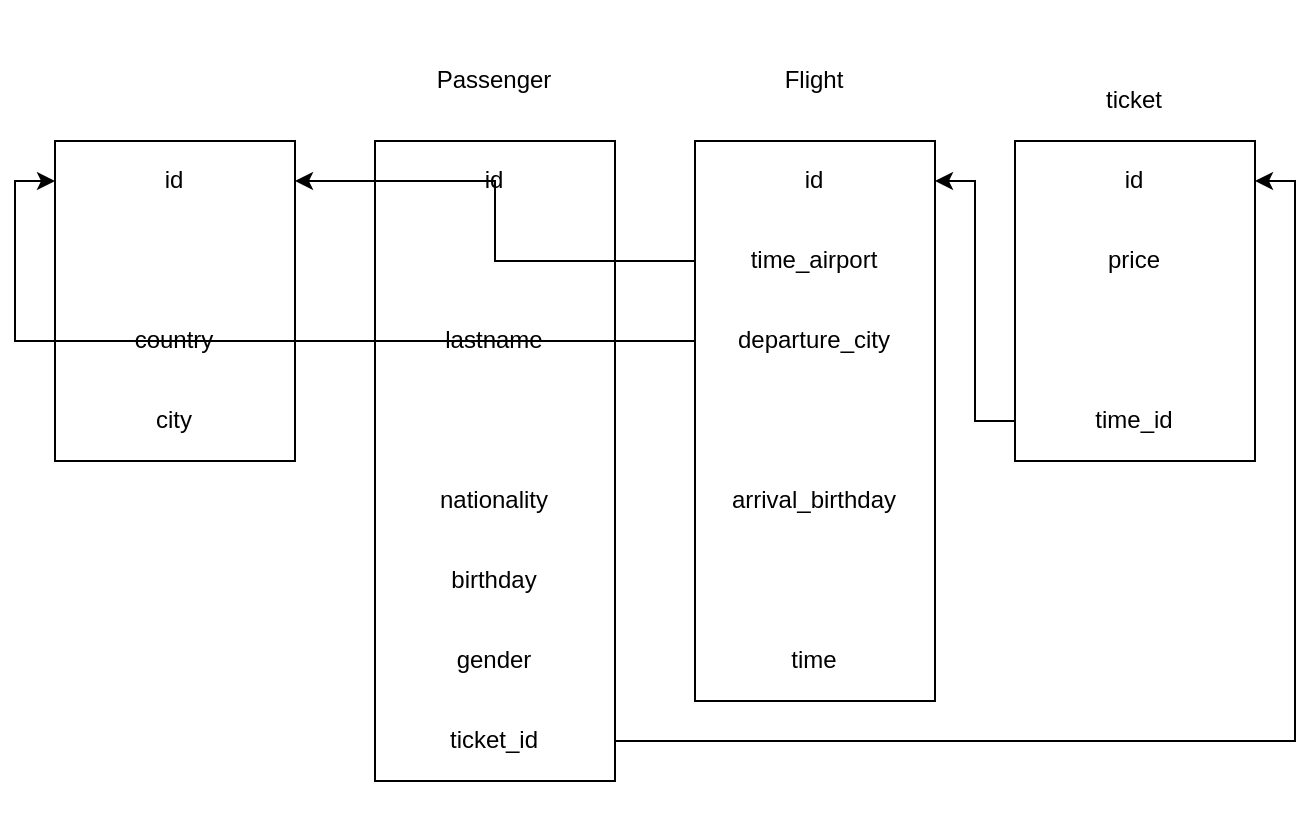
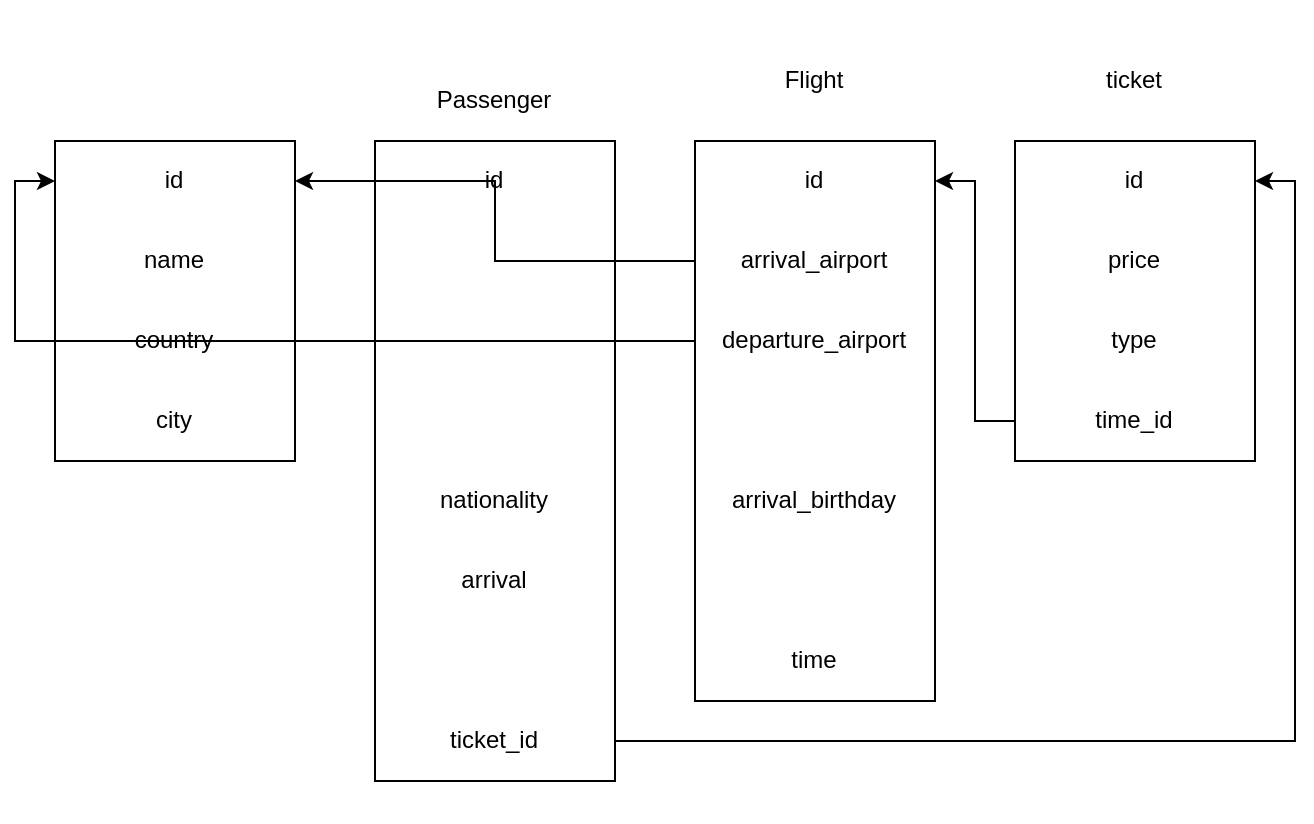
node "Passenger": moved (495, 81) -> (495, 101)
node "ticket": moved (1135, 101) -> (1135, 81)
node "name": added
node "time_airport": label "time_airport" -> "arrival_airport"
node "lastname": removed
node "departure_city": label "departure_city" -> "departure_airport"
node "type": added
node "birthday": label "birthday" -> "arrival"
node "gender": removed
